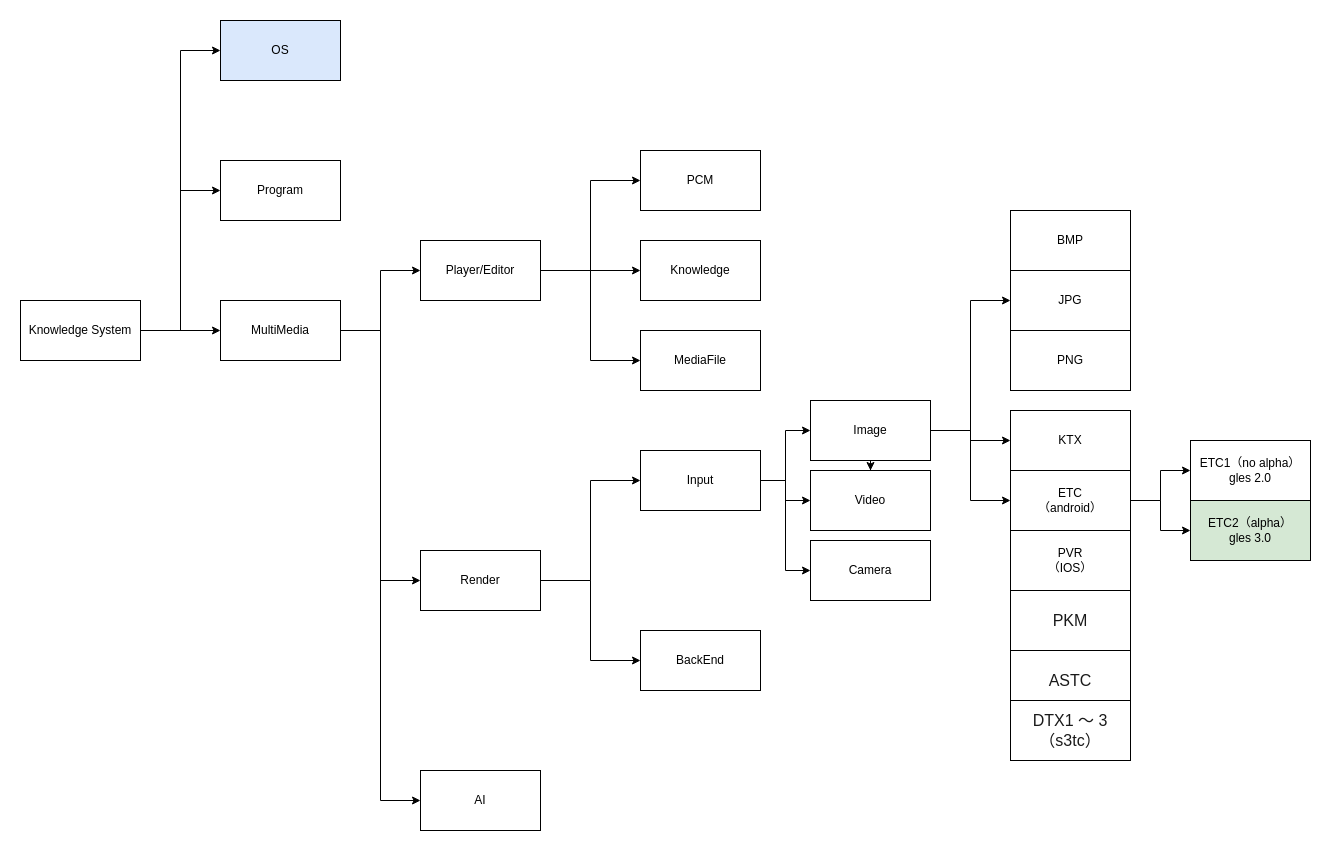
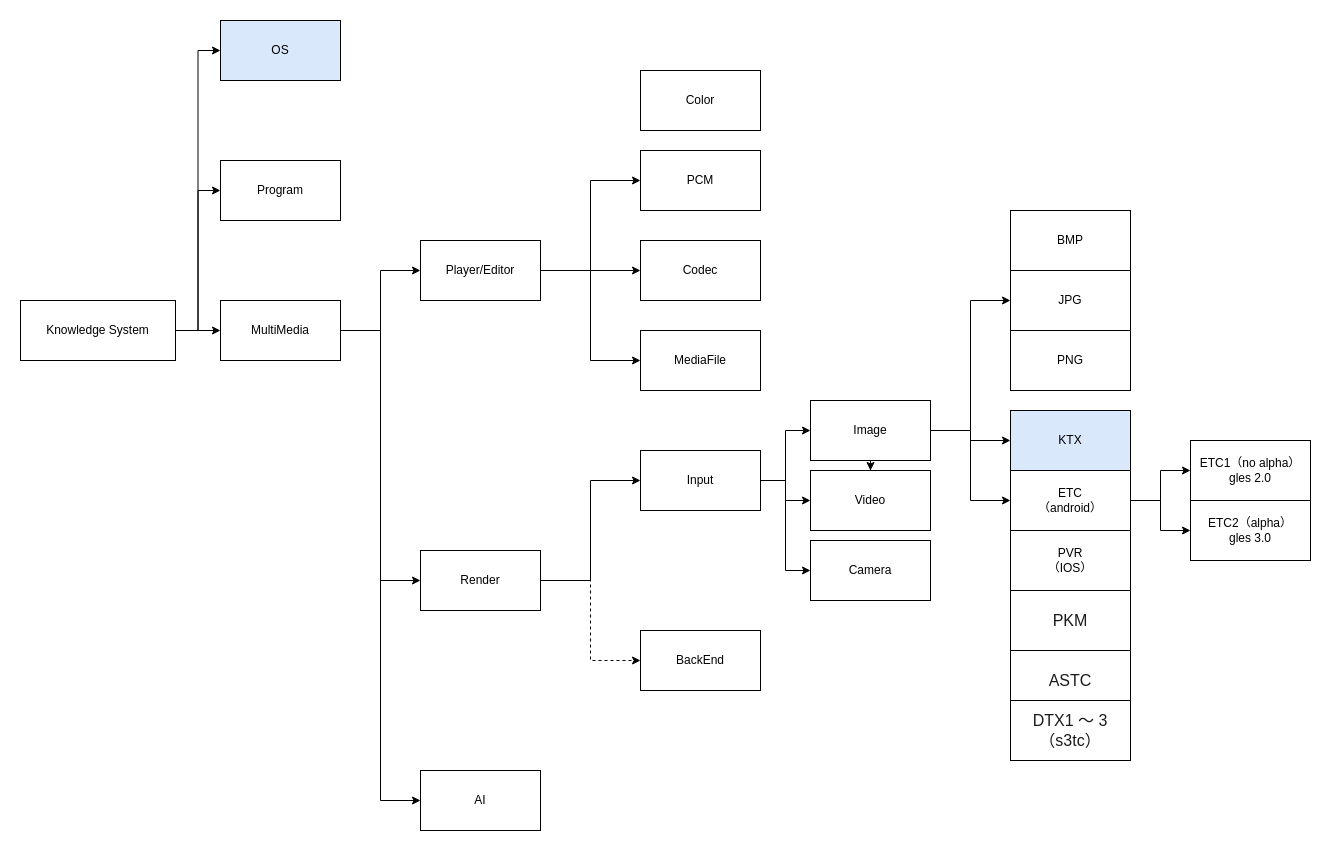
node "Color": added
node "Knowledge": label "Knowledge" -> "Codec"
node "Knowledge System": size 120x60 -> 155x60
node "KTX": fillcolor #ffffff -> #dae8fc
node "ETC2（alpha） gles 3.0": fillcolor #d5e8d4 -> #ffffff
edge "Render" -> "BackEnd": style solid -> dashed
